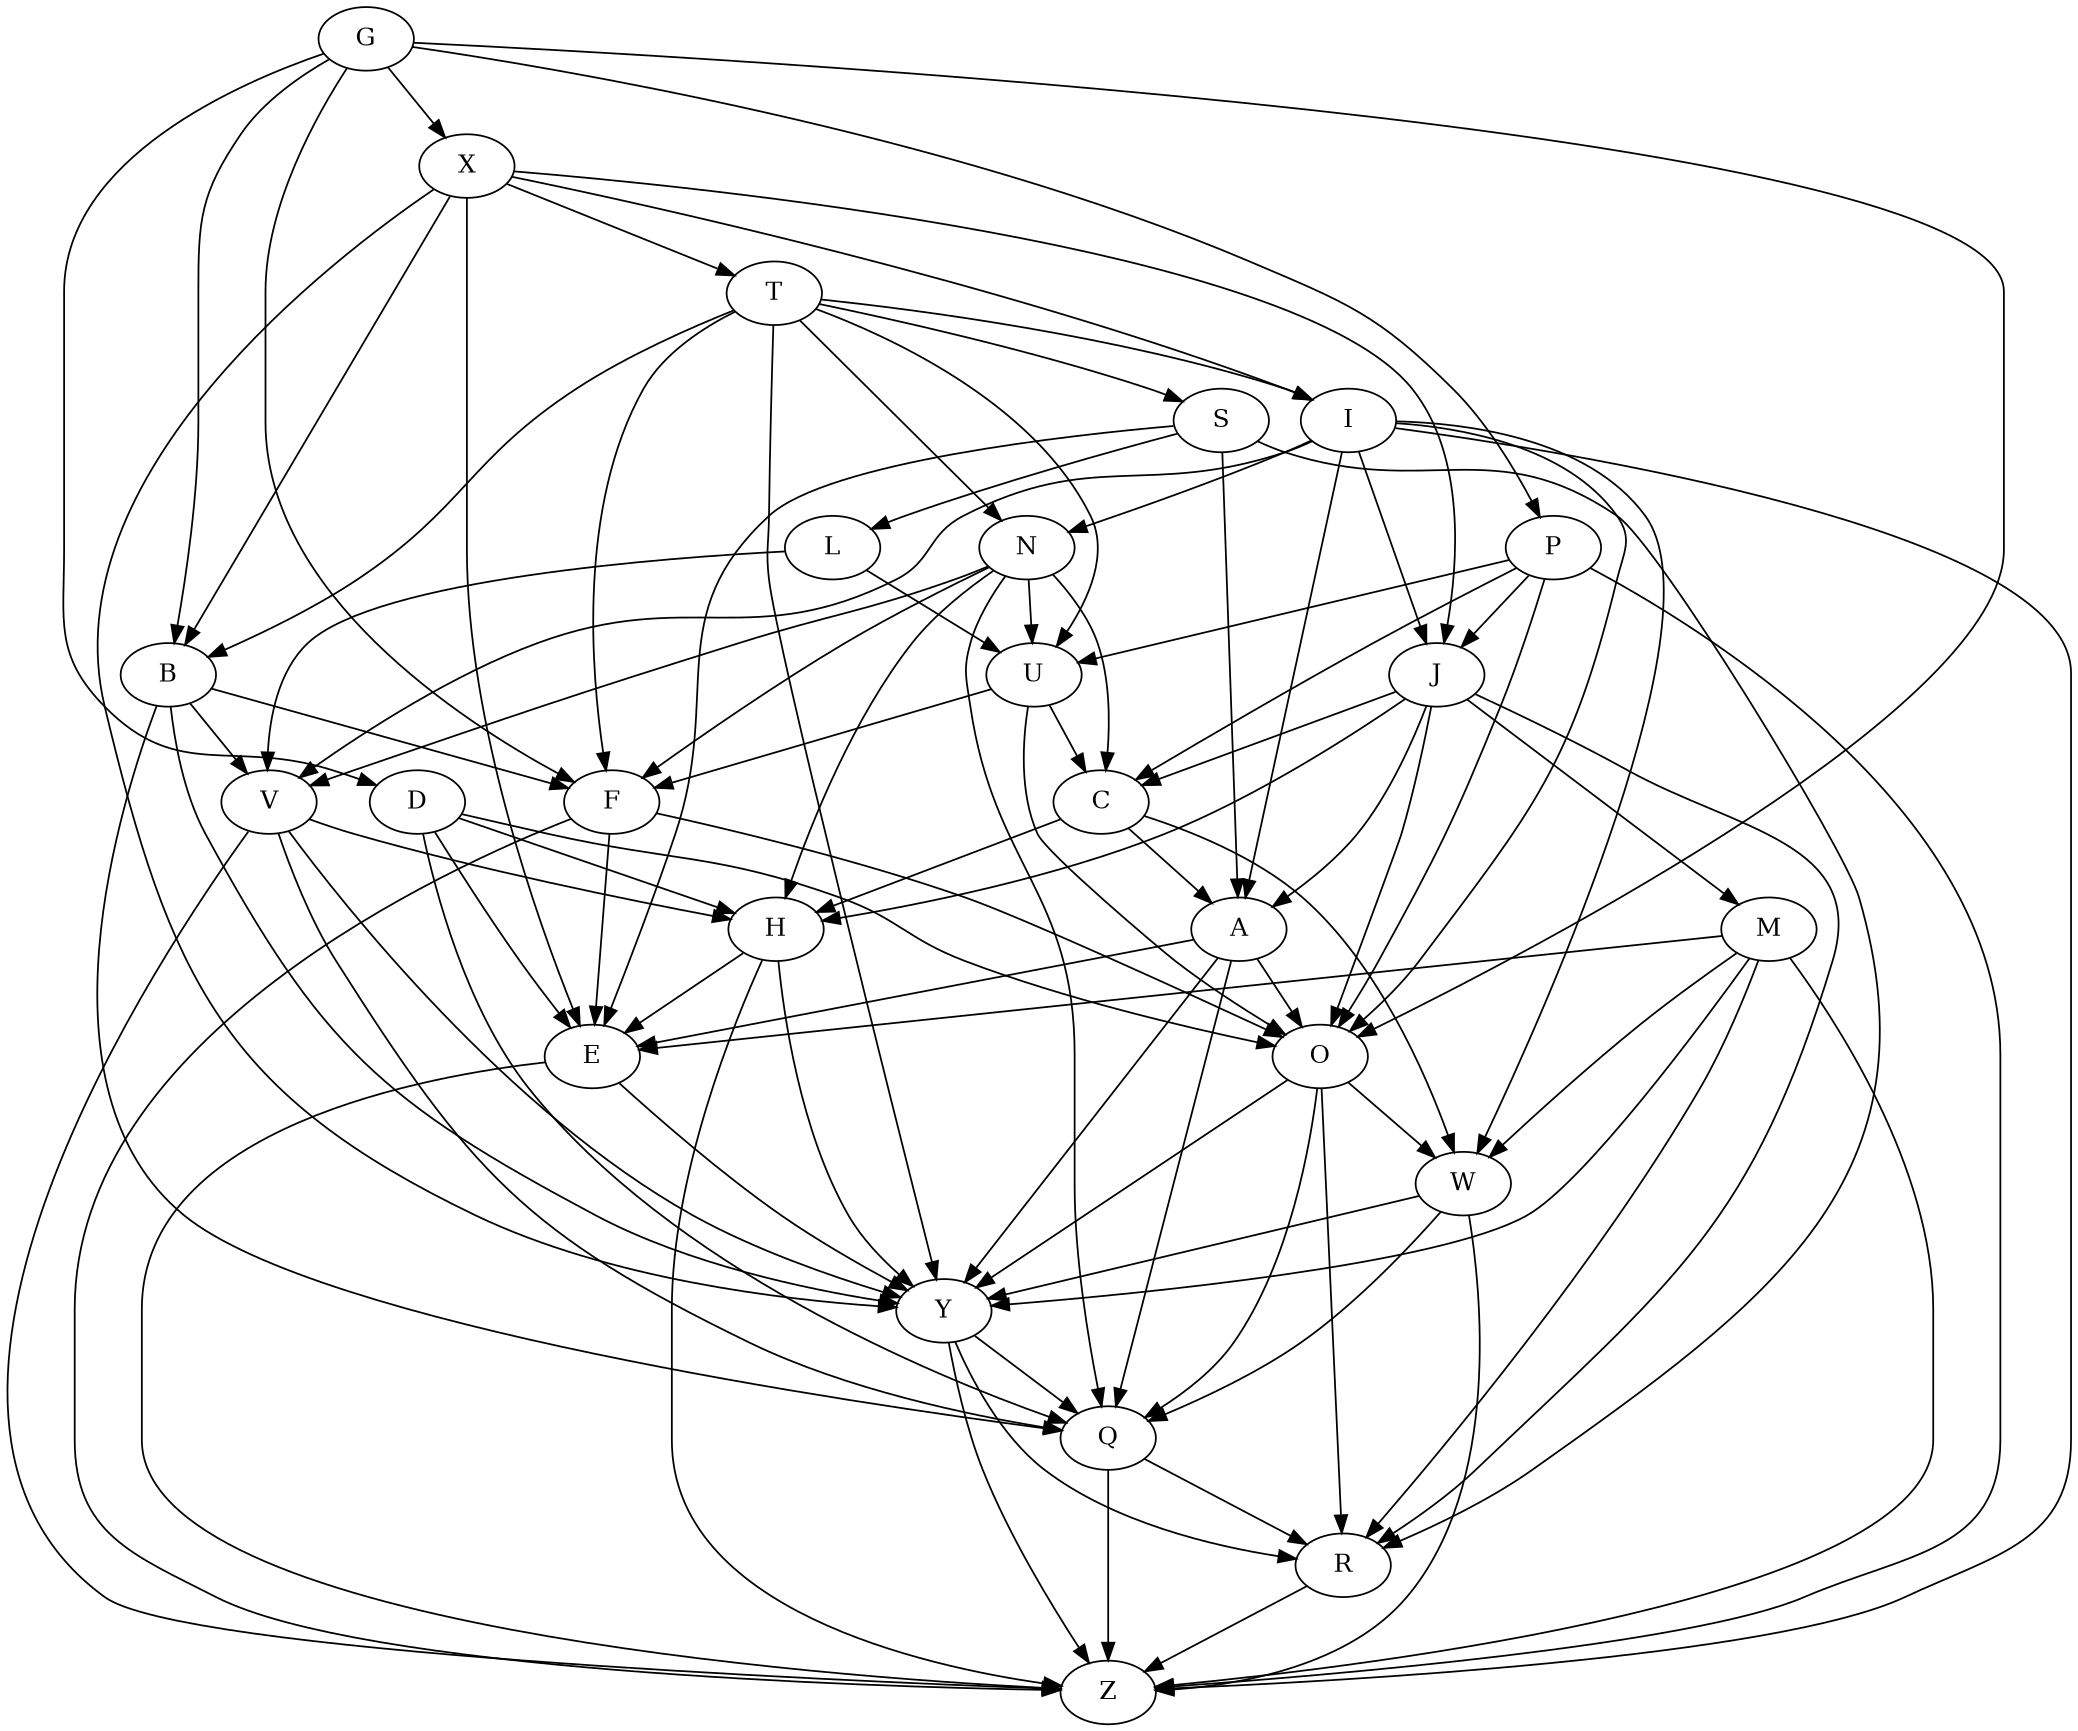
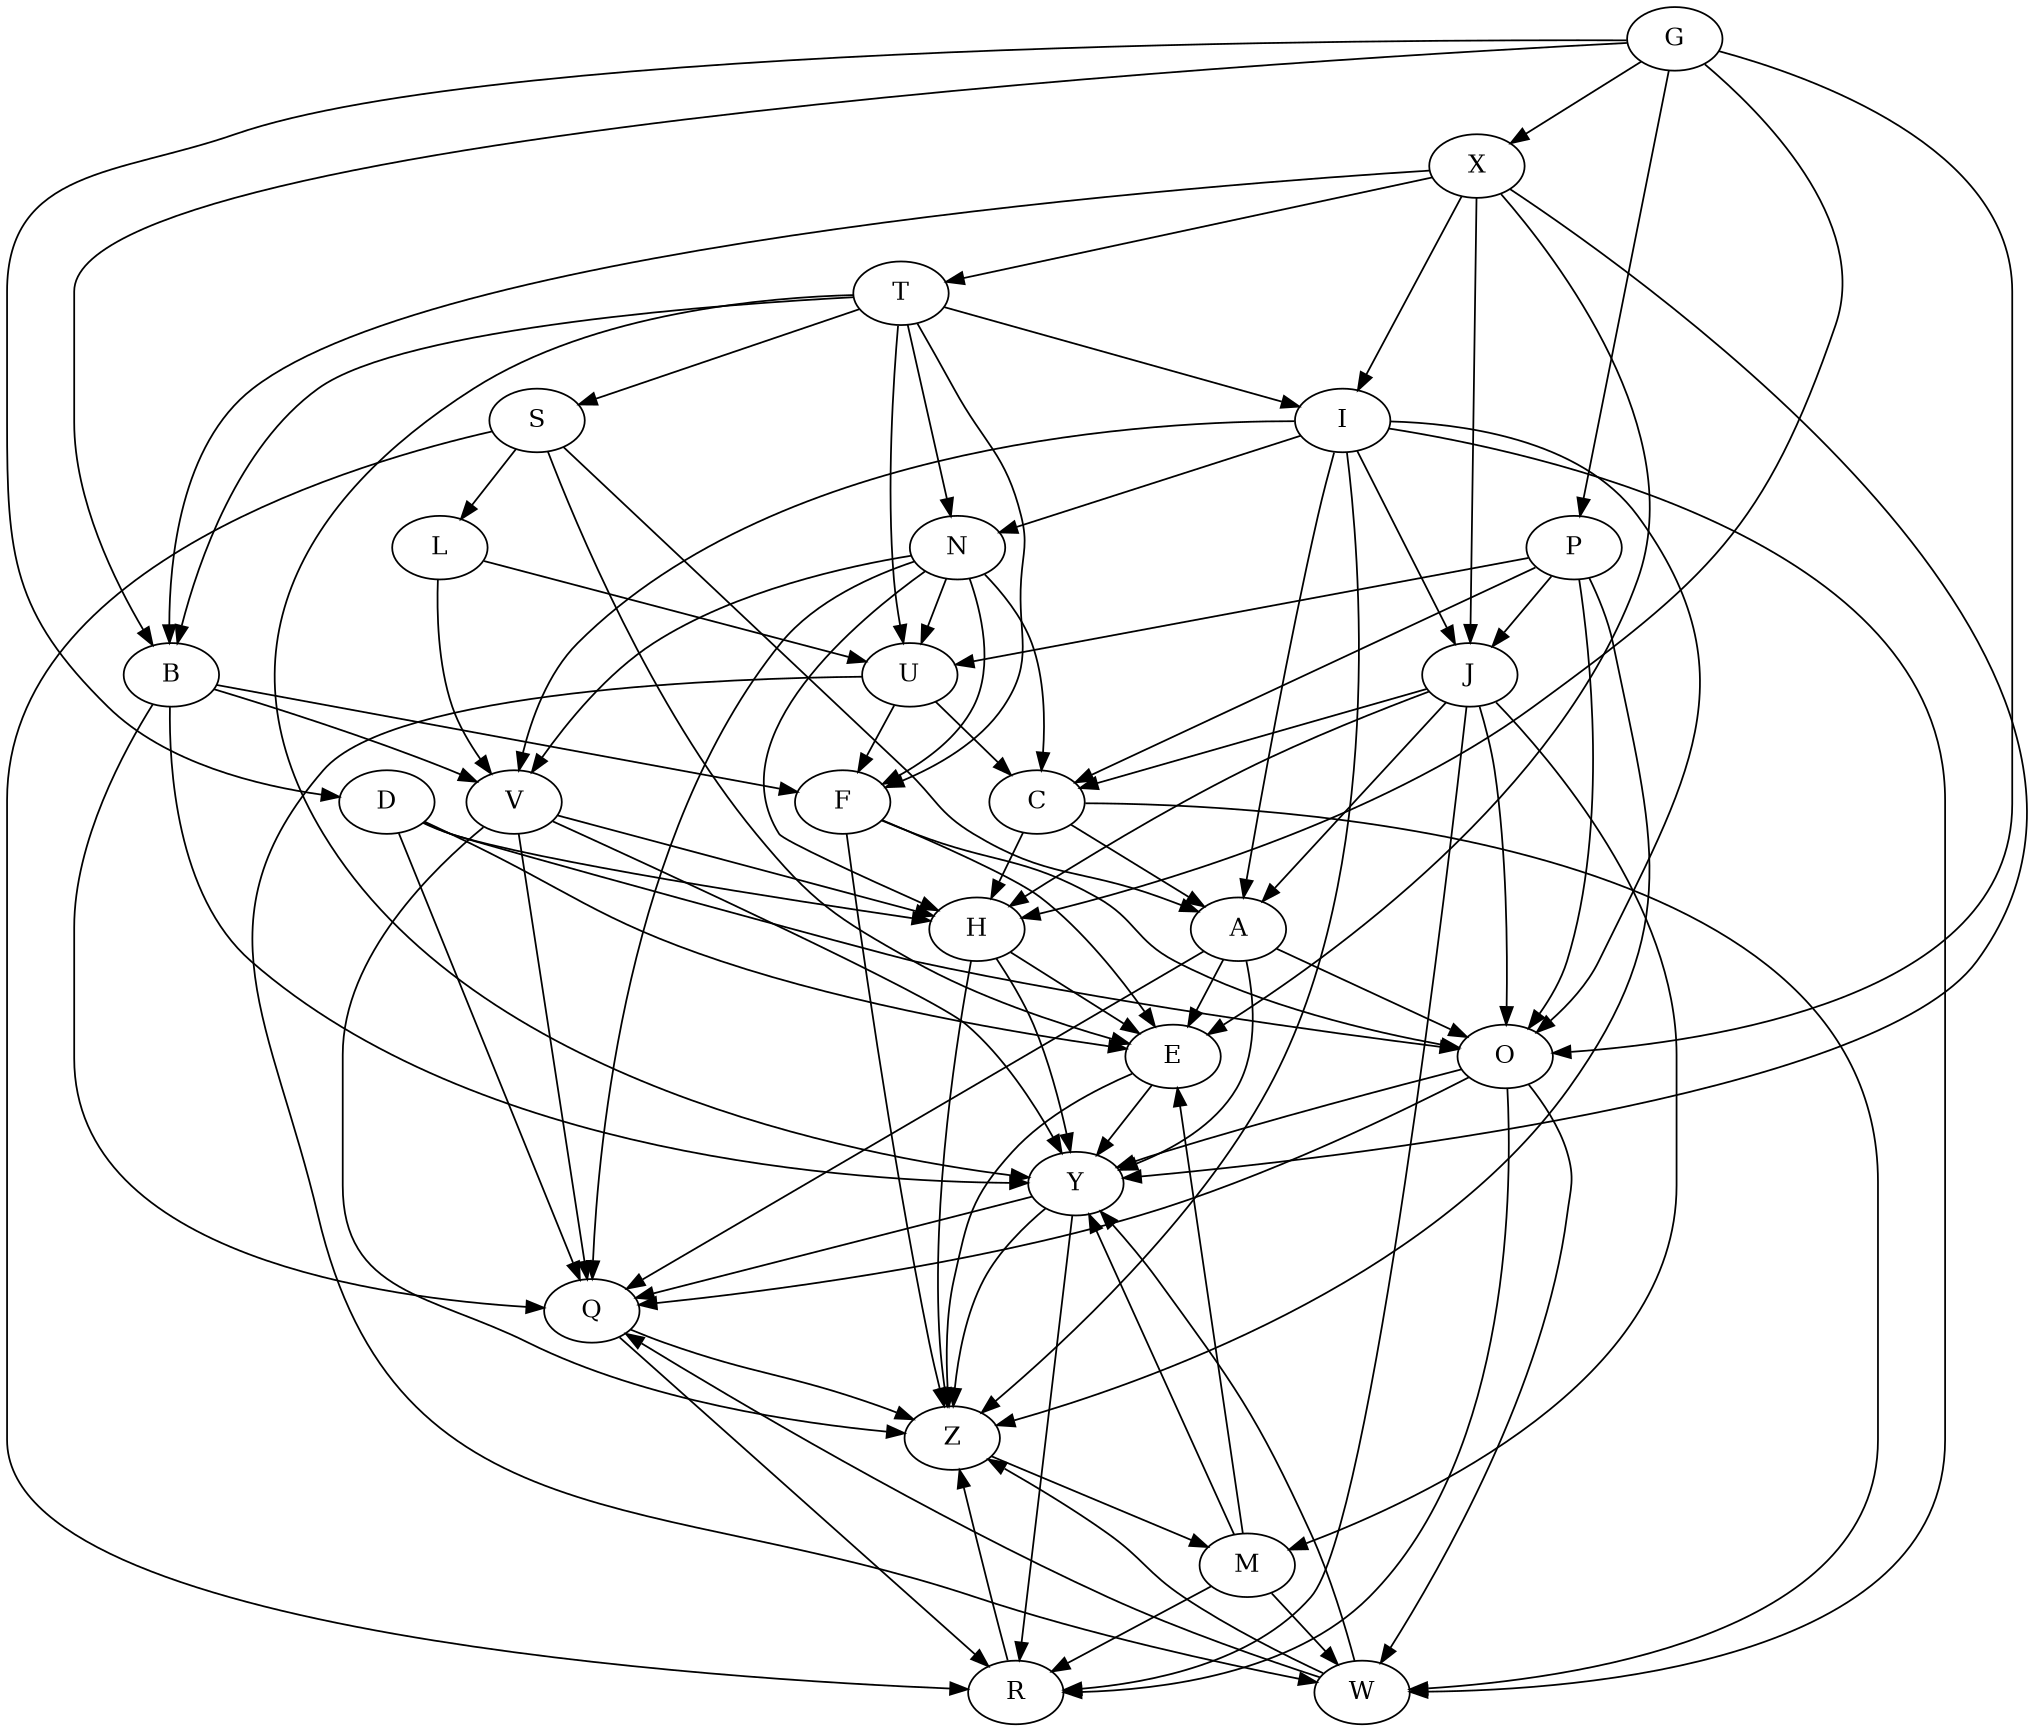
edge "G" -> "F": now "G" -> "H"
edge "U" -> "O": now "U" -> "W"
edge "M" -> "Z": reversed
